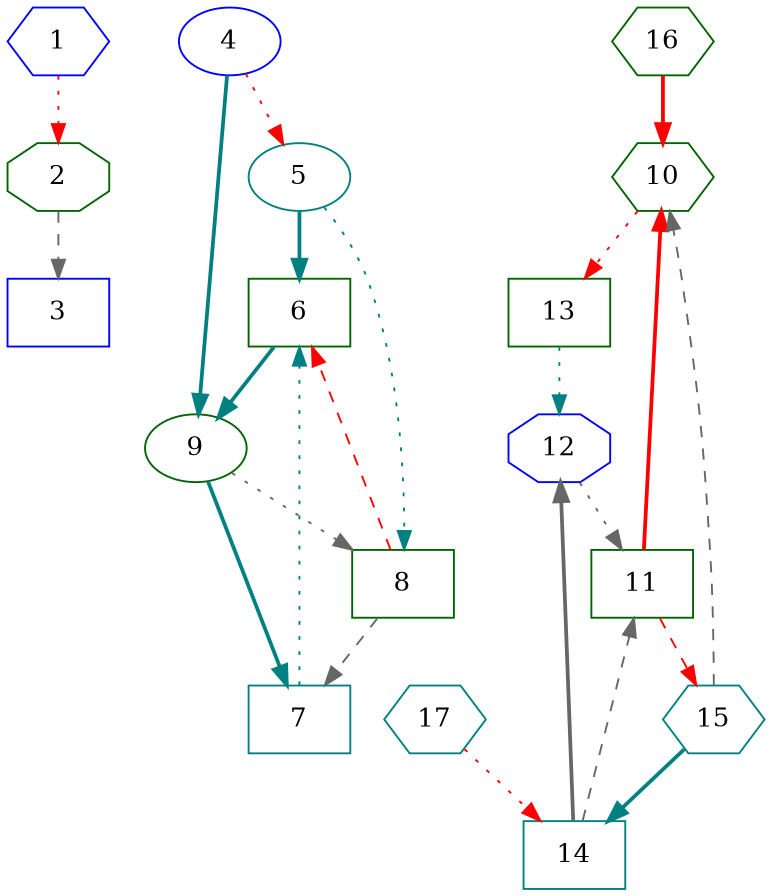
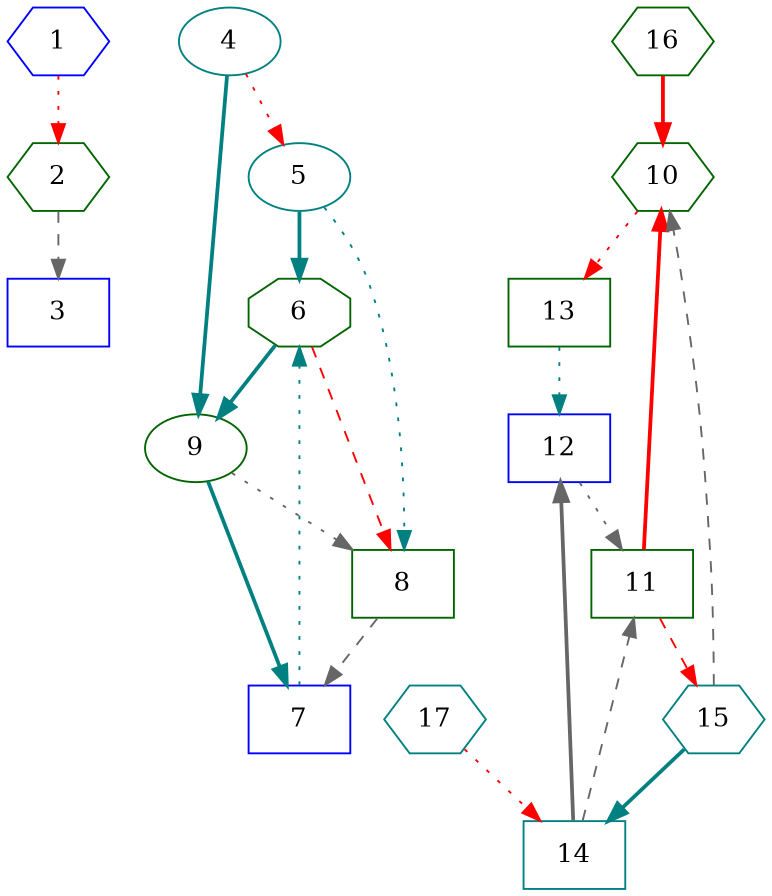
node "4": color blue -> teal
node "2": shape octagon -> hexagon
node "6": shape box -> octagon
node "12": shape octagon -> box
edge "8" -> "6": reversed
node "7": color teal -> blue
